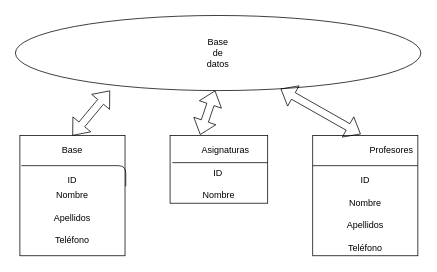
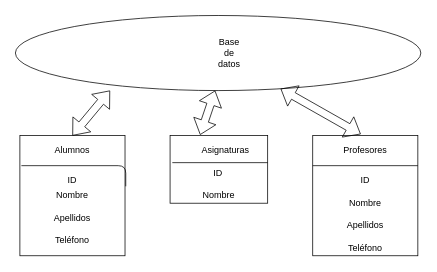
node "Base de datos": moved (218, 53) -> (229, 53)
node "Base": label "Base" -> "Alumnos"
node "Profesores": moved (391, 150) -> (365, 150)
